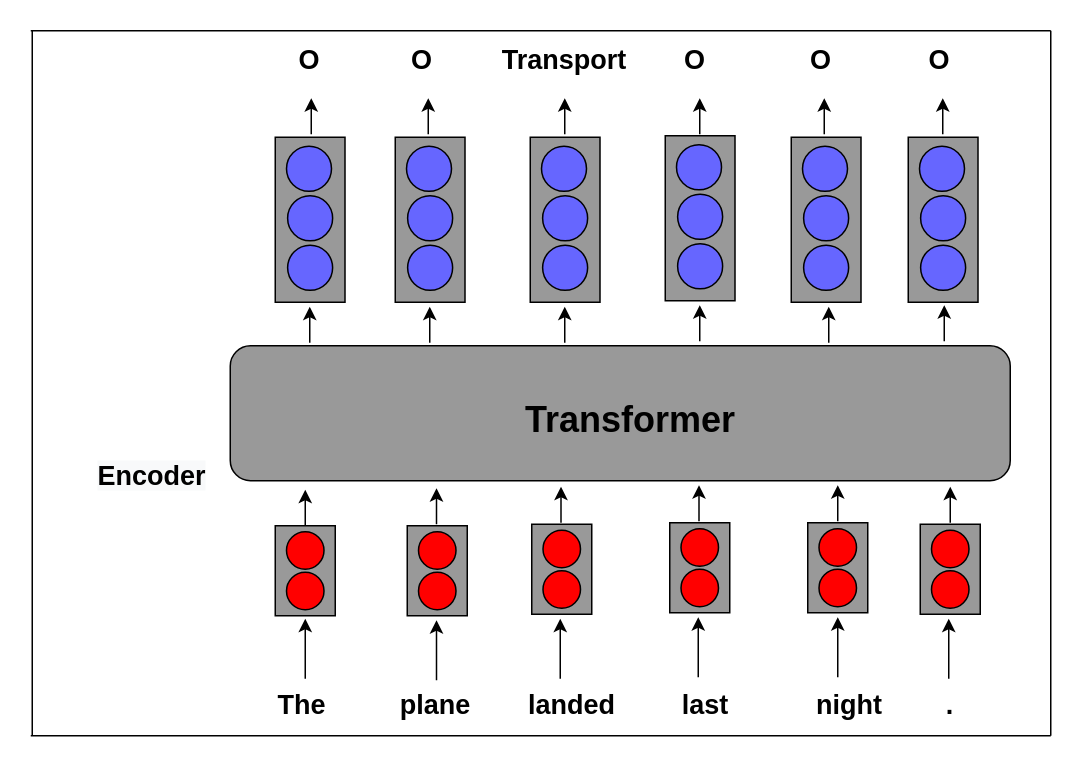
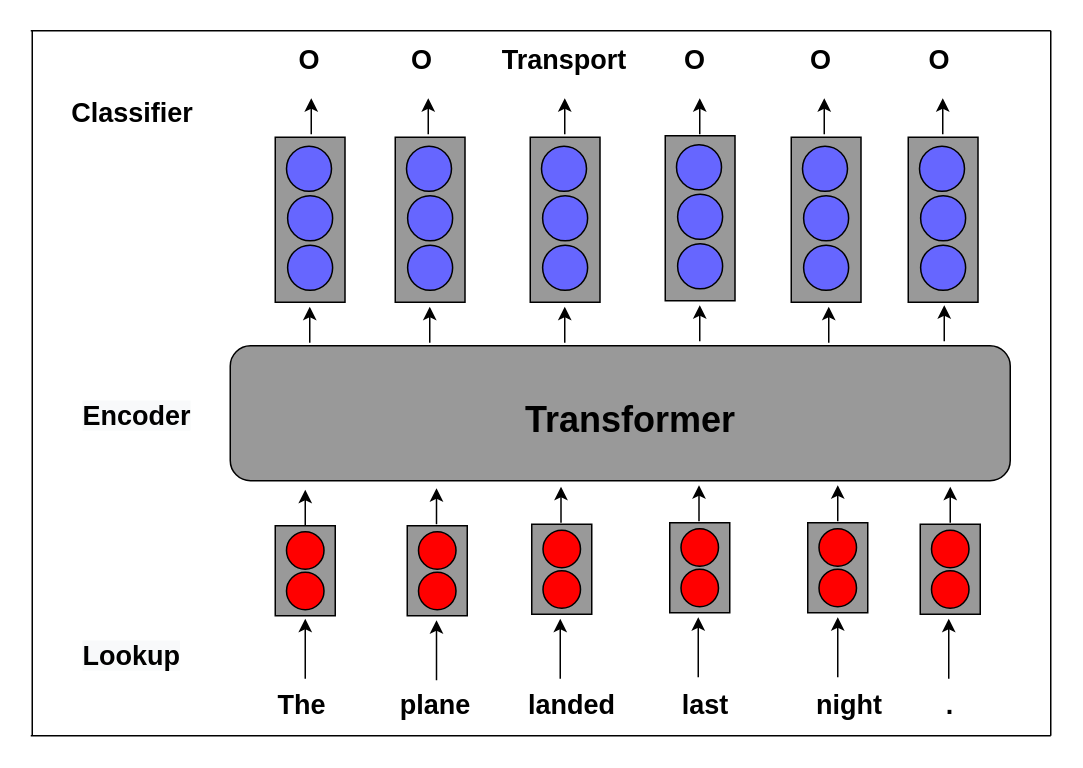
node "Classifier": added
node "Encoder": moved (155, 473) -> (140, 413)
node "Lookup": added
